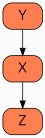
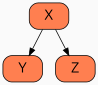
edge "Y" -> "X": reversed
